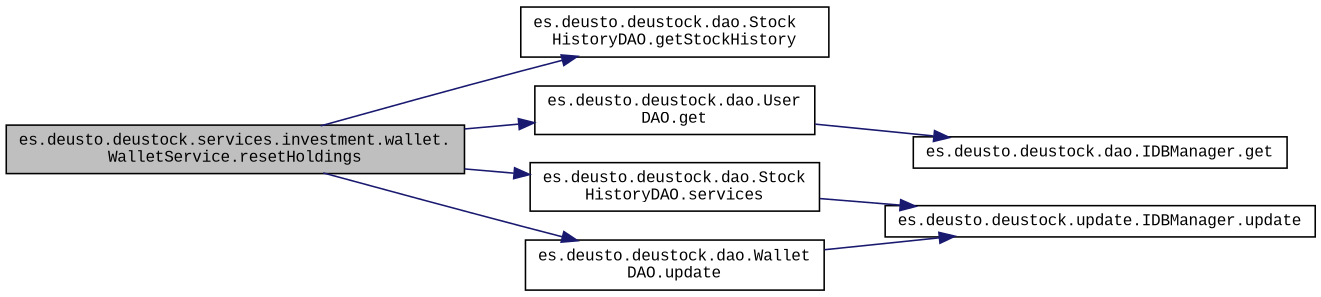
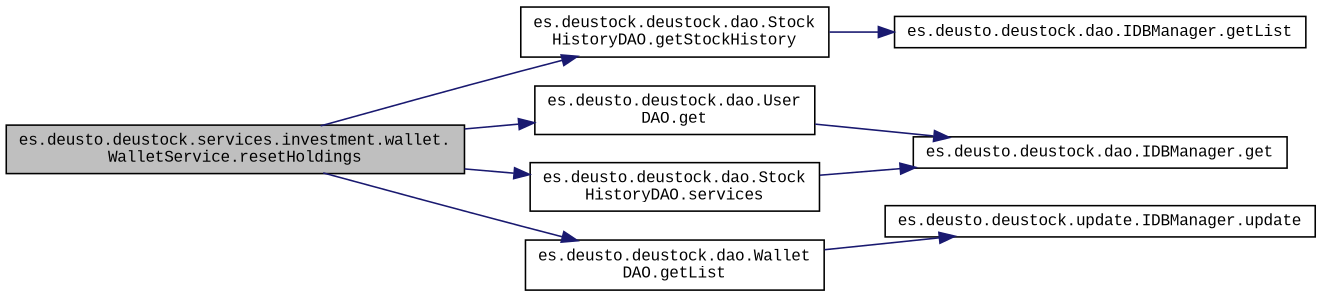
node "es.deusto.deustock.dao.Stock HistoryDAO.getStockHistory": label "es.deusto.deustock.dao.Stock HistoryDAO.getStockHistory" -> "es.deustock.deustock.dao.Stock HistoryDAO.getStockHistory"
node "es.deusto.deustock.dao.IDBManager.getList": added
edge "es.deusto.deustock.dao.Stock HistoryDAO.services" -> "es.deusto.deustock.update.IDBManager.update": now "es.deusto.deustock.dao.Stock HistoryDAO.services" -> "es.deusto.deustock.dao.IDBManager.get"
node "es.deusto.deustock.dao.Wallet DAO.update": label "es.deusto.deustock.dao.Wallet DAO.update" -> "es.deusto.deustock.dao.Wallet DAO.getList"
